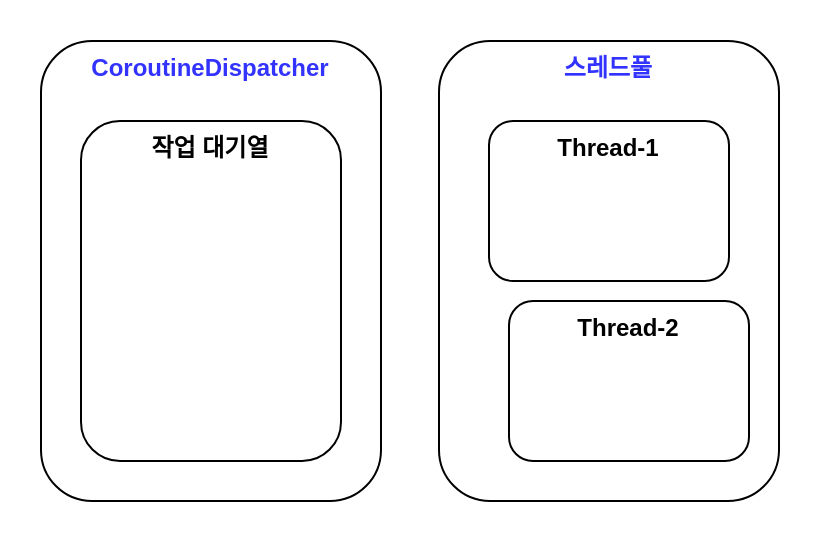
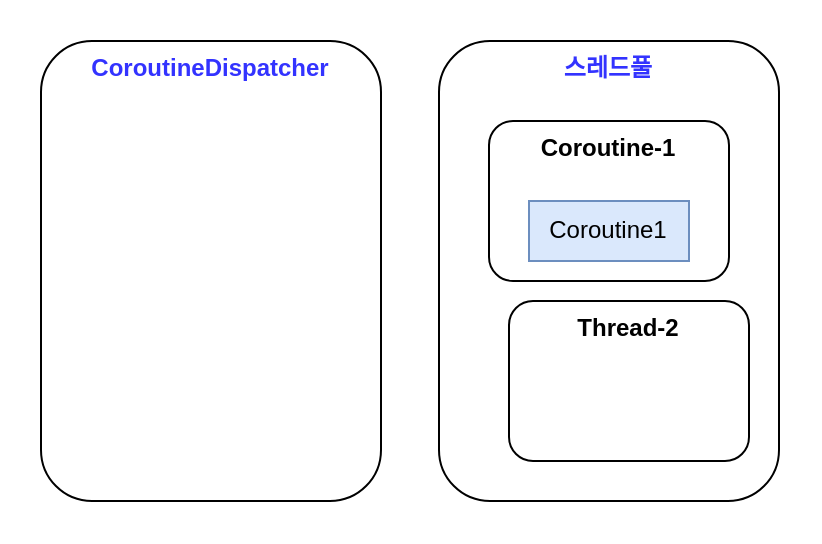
node "Thread-1": label "Thread-1" -> "Coroutine-1"
node "Coroutine1": added
node "작업 대기열": removed
